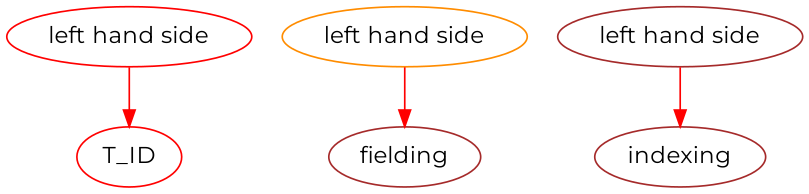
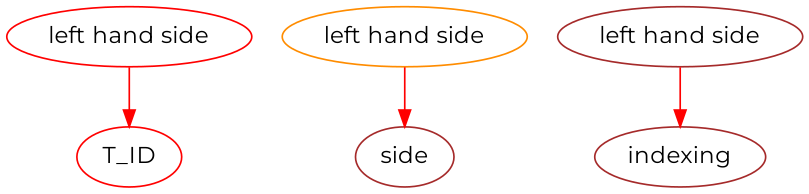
node "fielding": label "fielding" -> "side"
